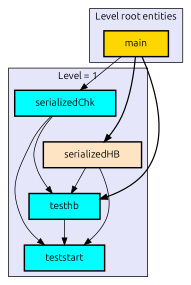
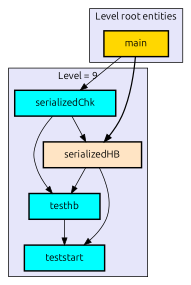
cluster "Level = 1": label "Level = 1" -> "Level = 9"
edge "main" -> "testhb": removed
edge "serializedChk" -> "teststart": now "serializedChk" -> "serializedHB"
